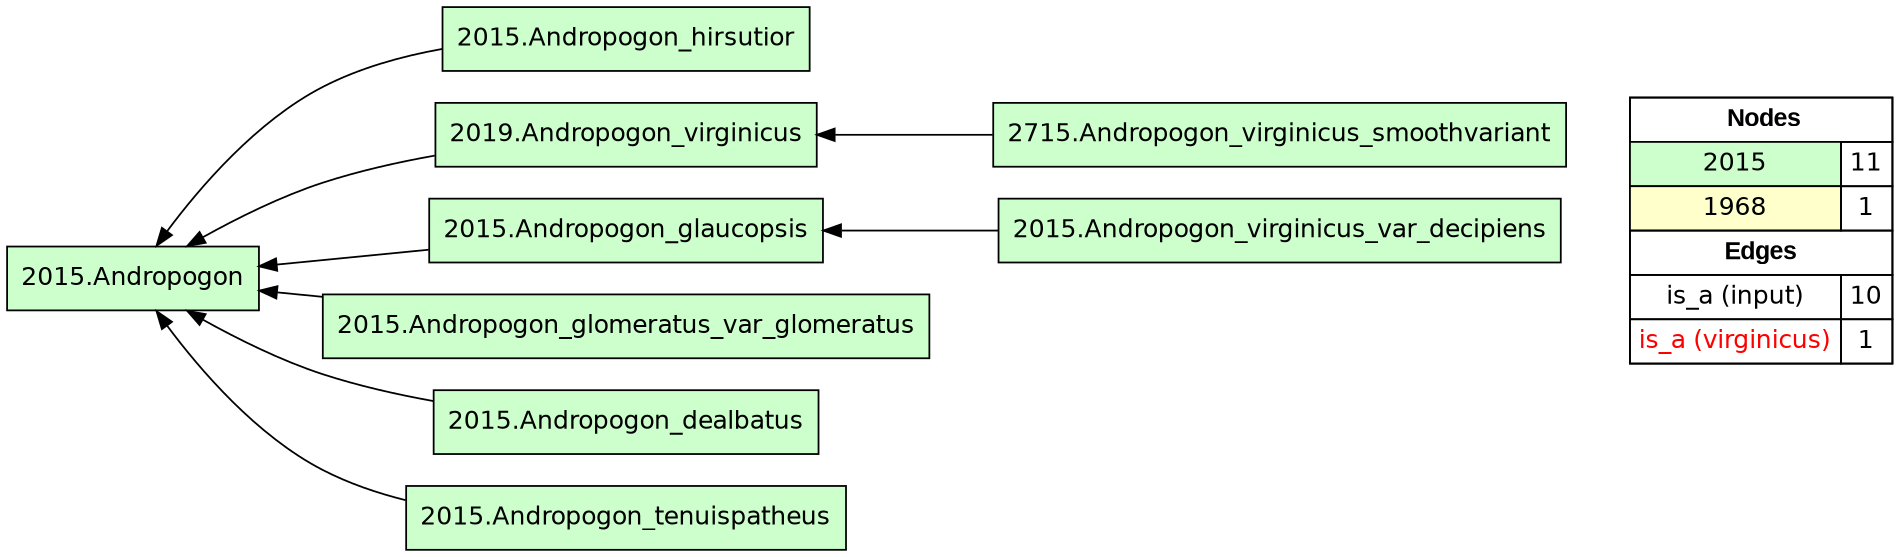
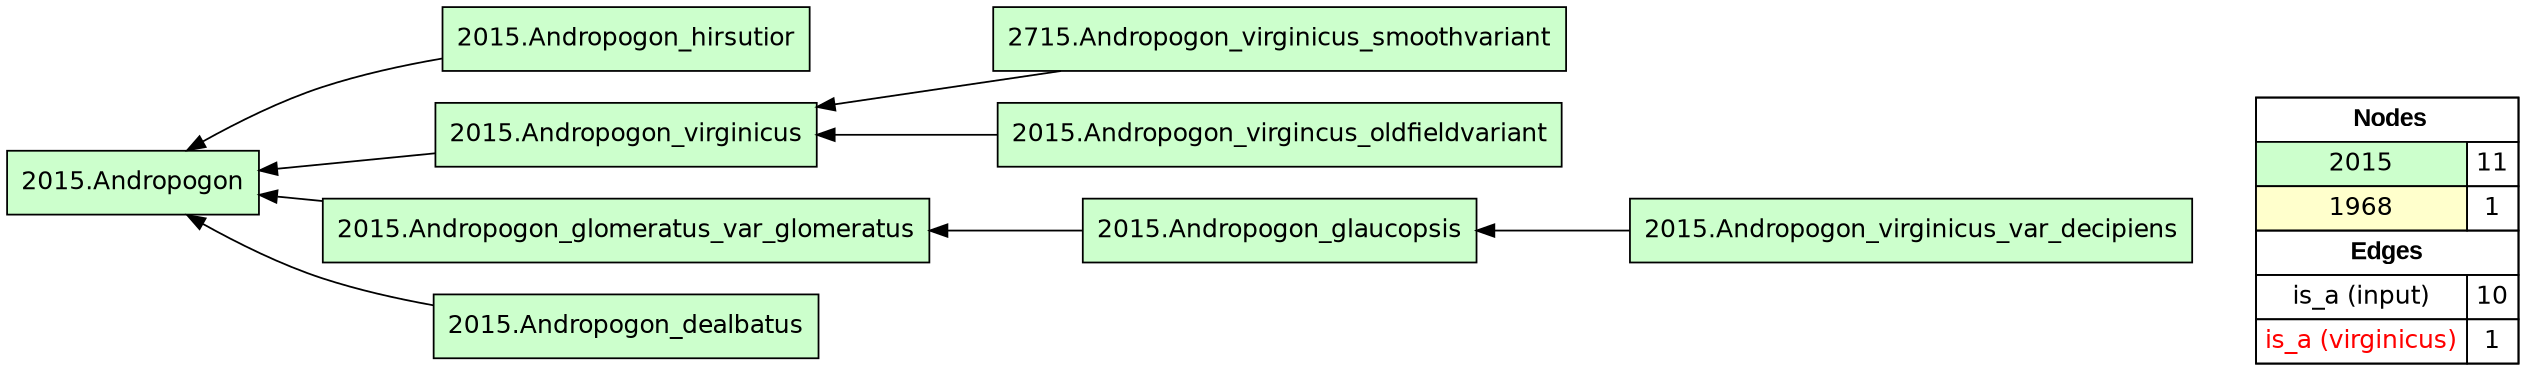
node "2019.Andropogon_virginicus": label "2019.Andropogon_virginicus" -> "2015.Andropogon_virginicus"
node "2015.Andropogon_virgincus_oldfieldvariant": added
edge "2015.Andropogon_glaucopsis" -> "2015.Andropogon": now "2015.Andropogon_glaucopsis" -> "2015.Andropogon_glomeratus_var_glomeratus"
node "2015.Andropogon_tenuispatheus": removed
